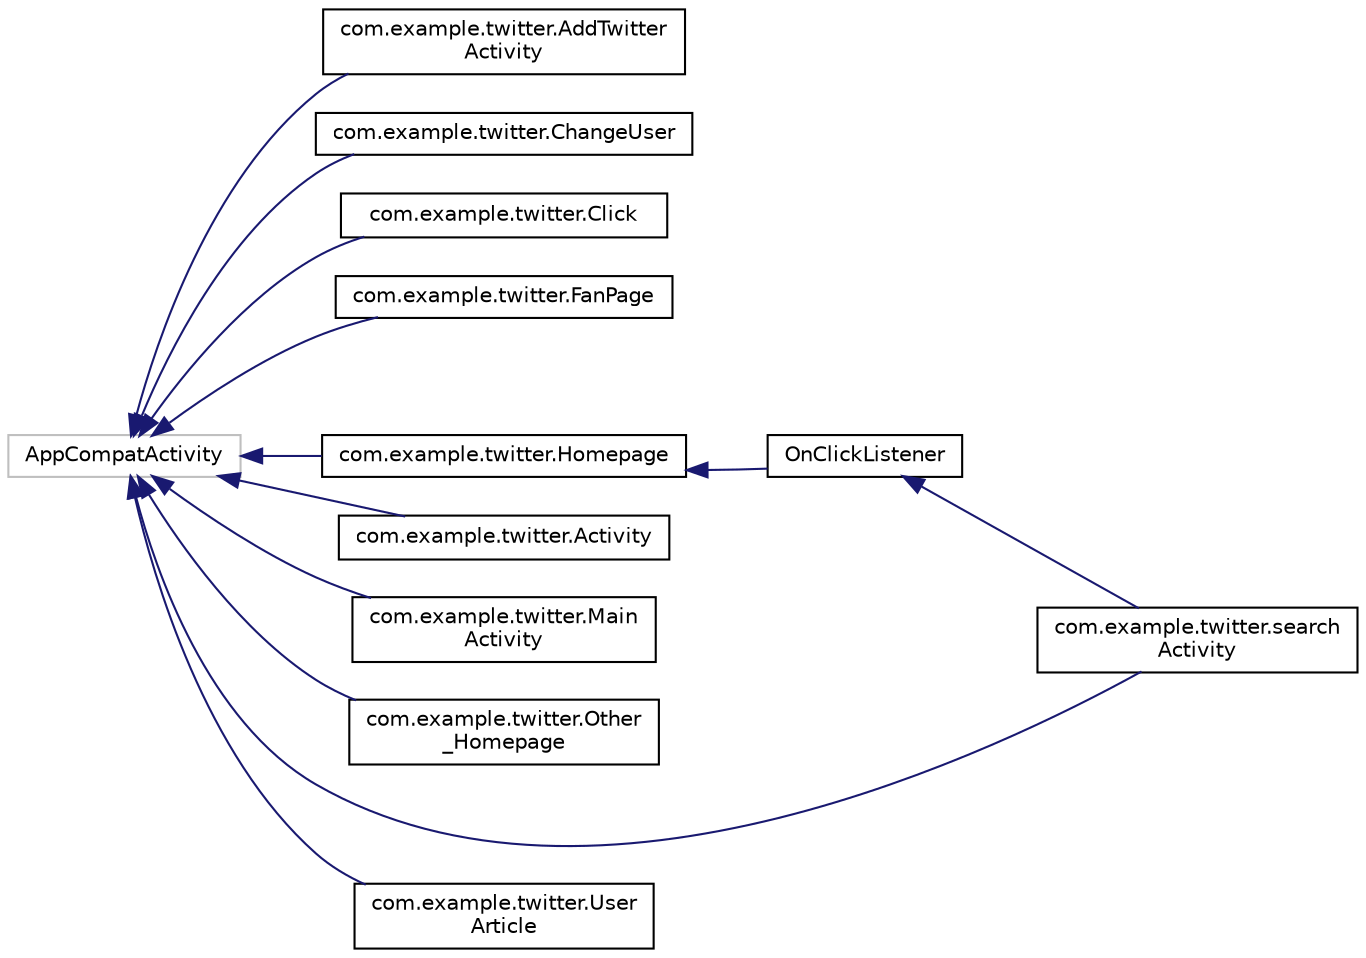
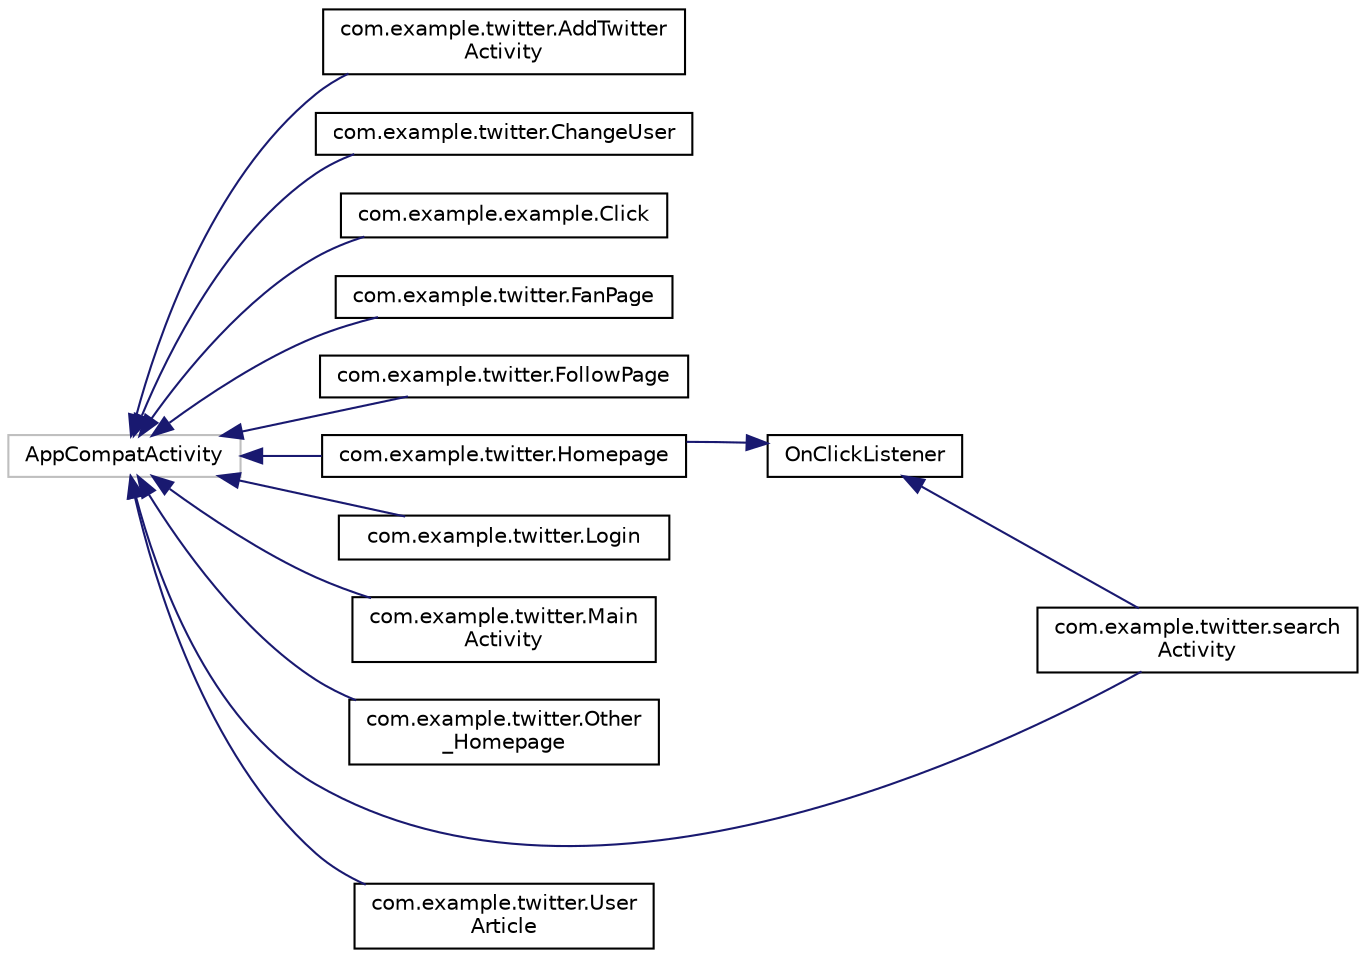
node "com.example.twitter.Click": label "com.example.twitter.Click" -> "com.example.example.Click"
node "com.example.twitter.FollowPage": added
edge "OnClickListener" -> "com.example.twitter.Homepage": reversed
node "com.example.twitter.Activity": label "com.example.twitter.Activity" -> "com.example.twitter.Login"
